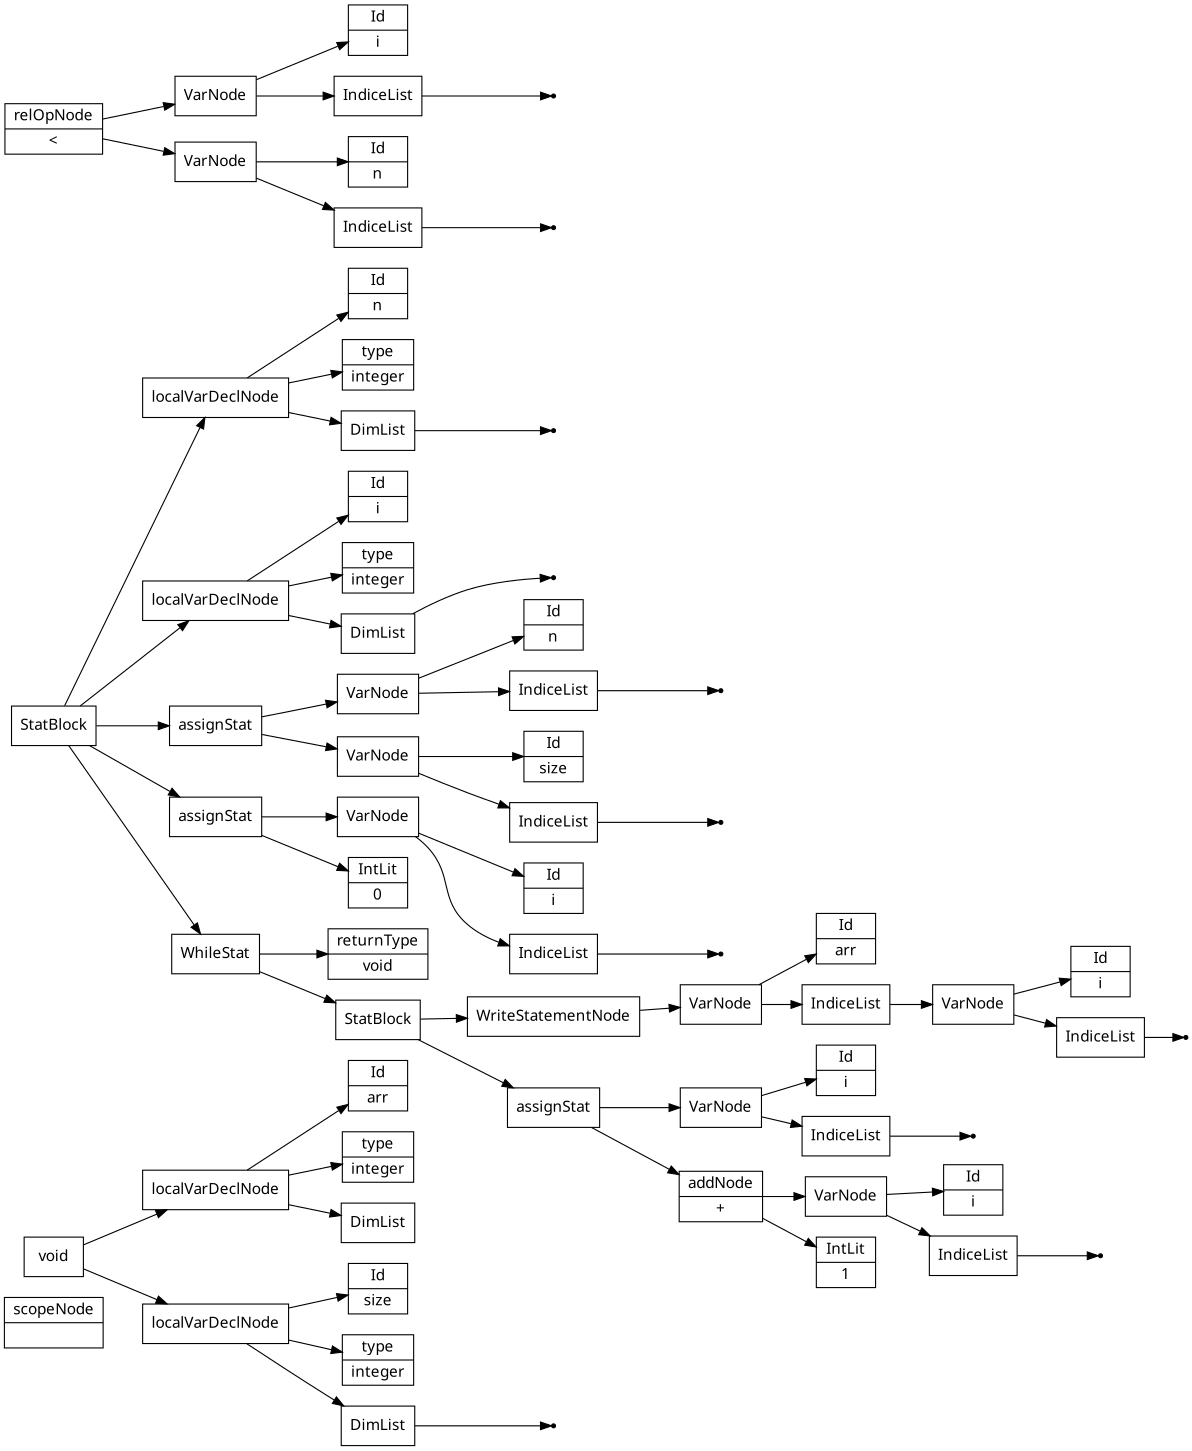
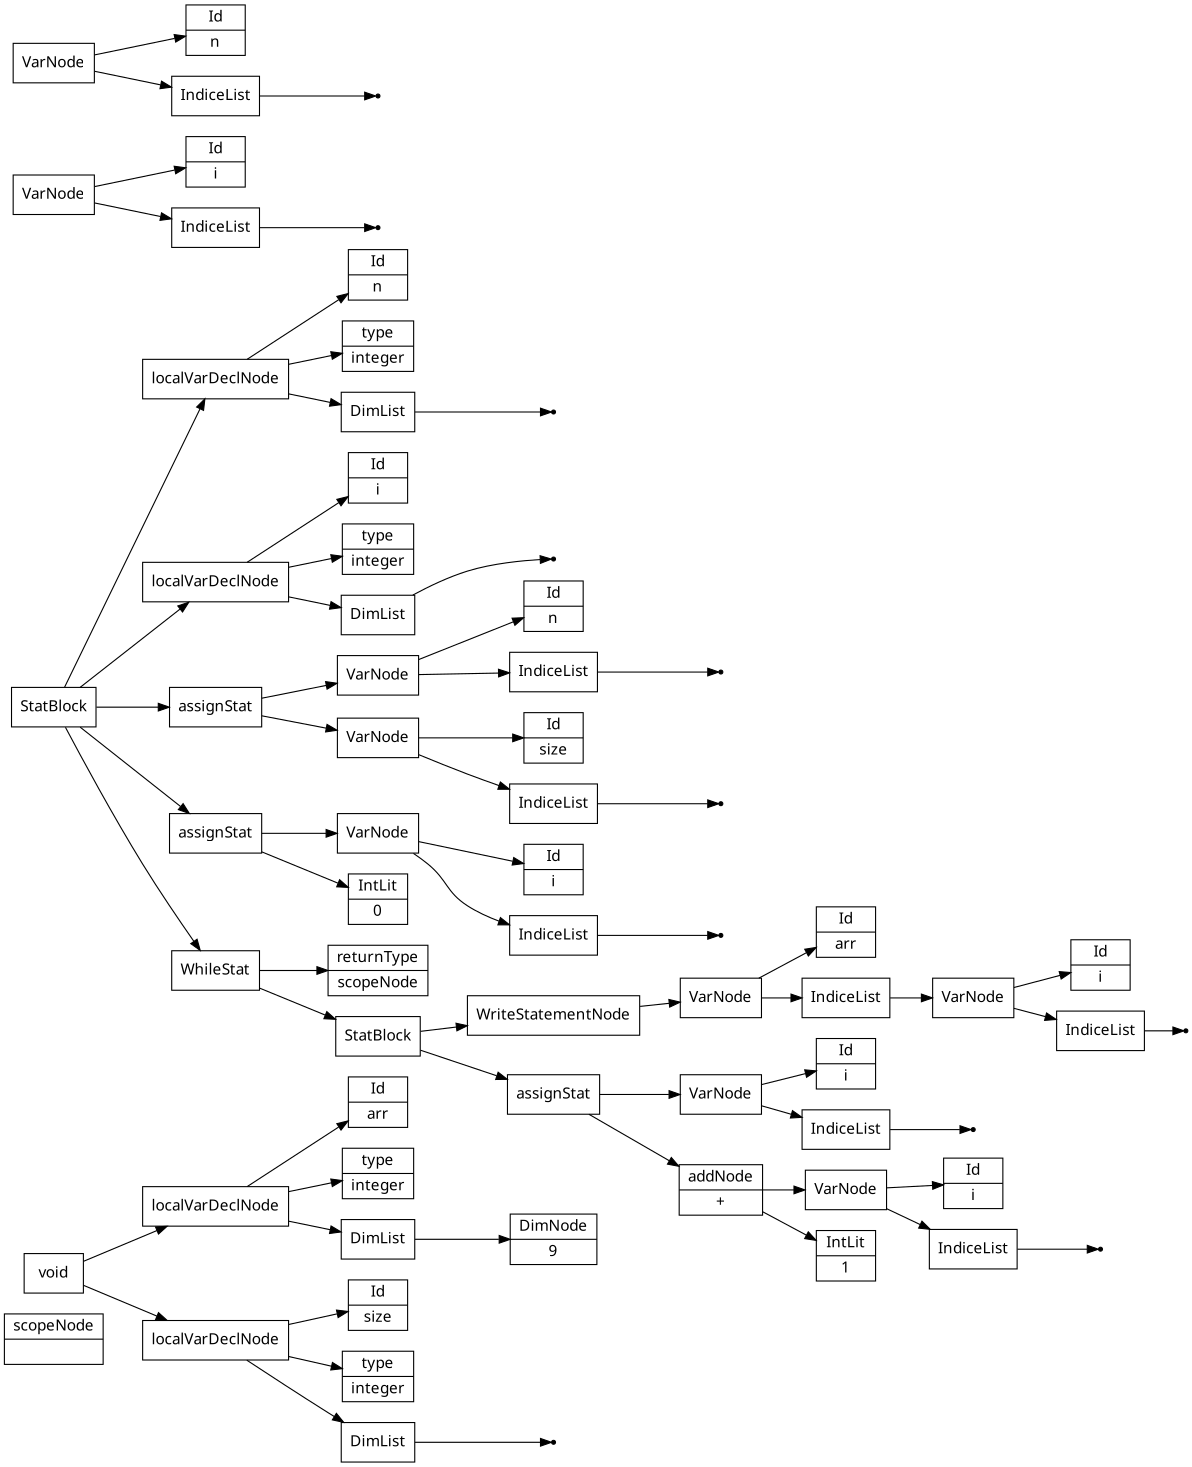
node "relOpNode": removed
node "returnType": text "void" -> "scopeNode"
node "DimNode": added
